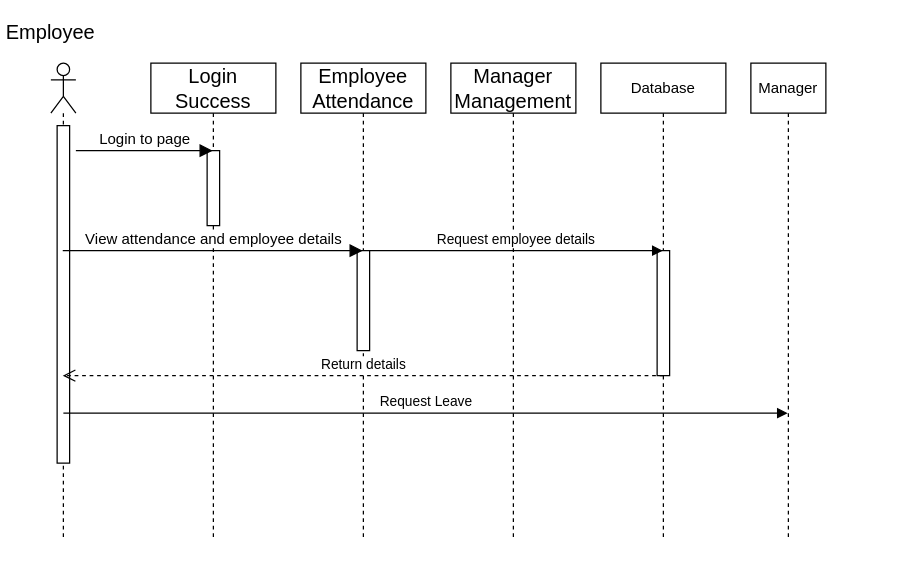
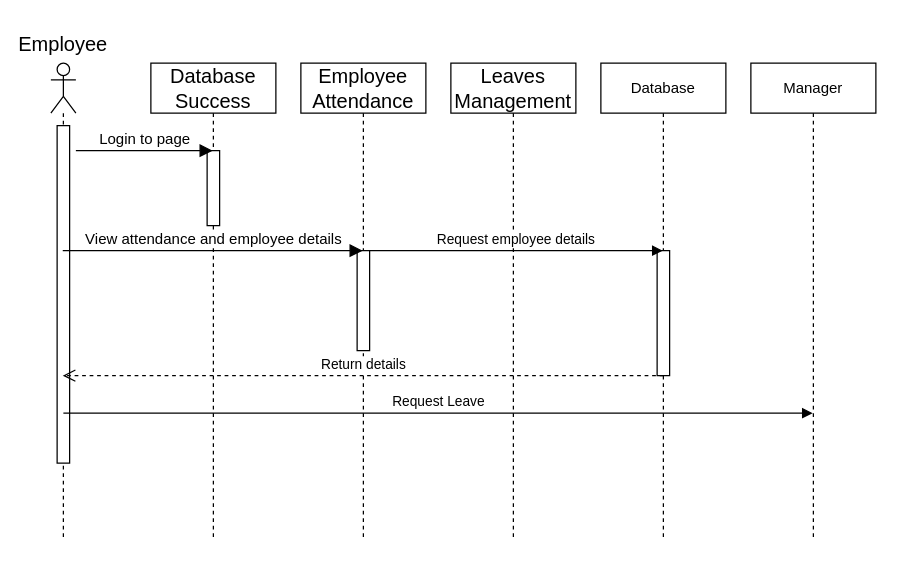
node "Employee": moved (51, 32) -> (63, 44)
node "Login Success": label "Login Success" -> "Database Success"
node "Manager Management": label "Manager Management" -> "Leaves Management"
node "Manager": size 75x475 -> 125x475
